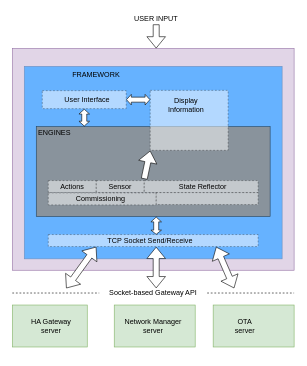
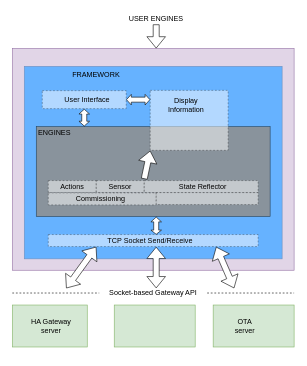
node "USER INPUT": label "USER INPUT" -> "USER ENGINES"
node "Network Manager server": removed
